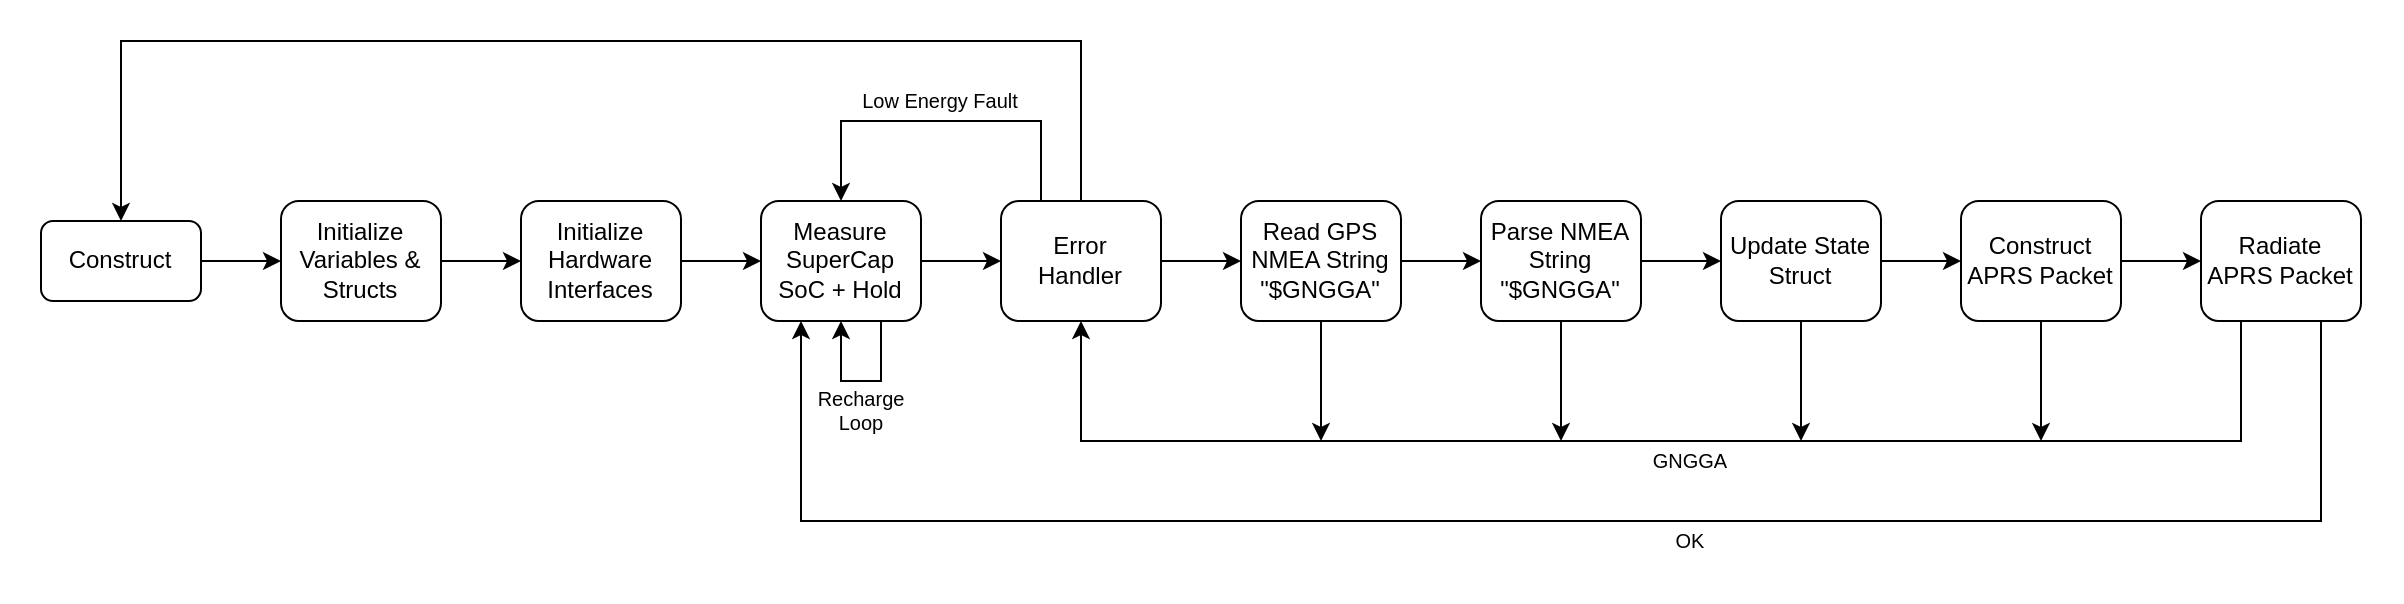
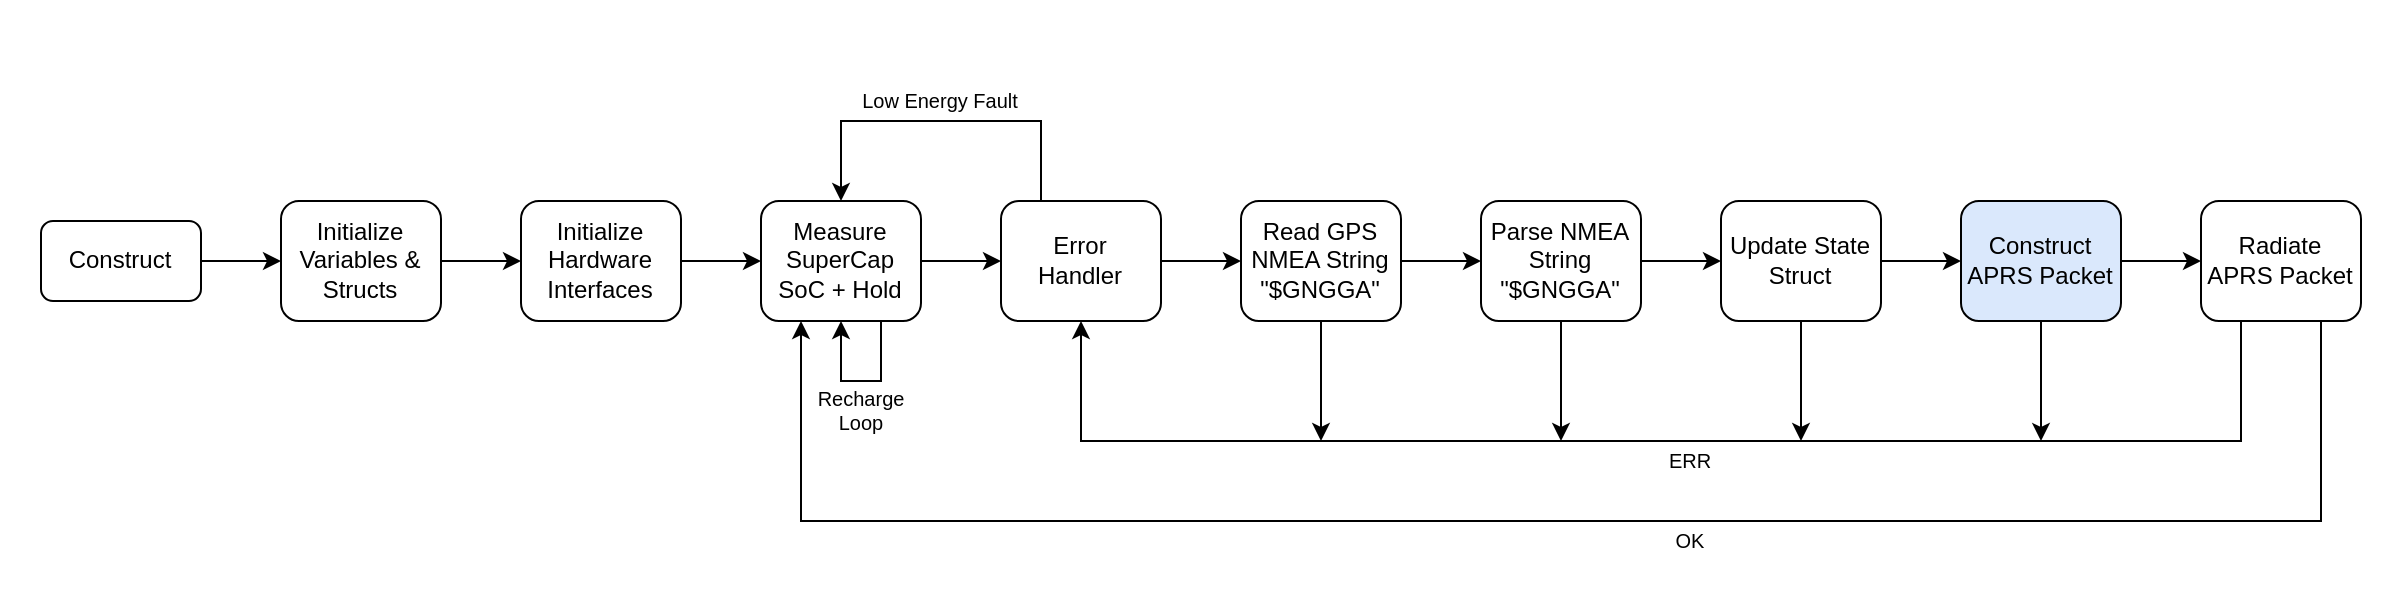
edge "Error Handler" -> "Construct": removed
node "Construct APRS Packet": fillcolor #ffffff -> #dae8fc
node "GNGGA": label "GNGGA" -> "ERR"
